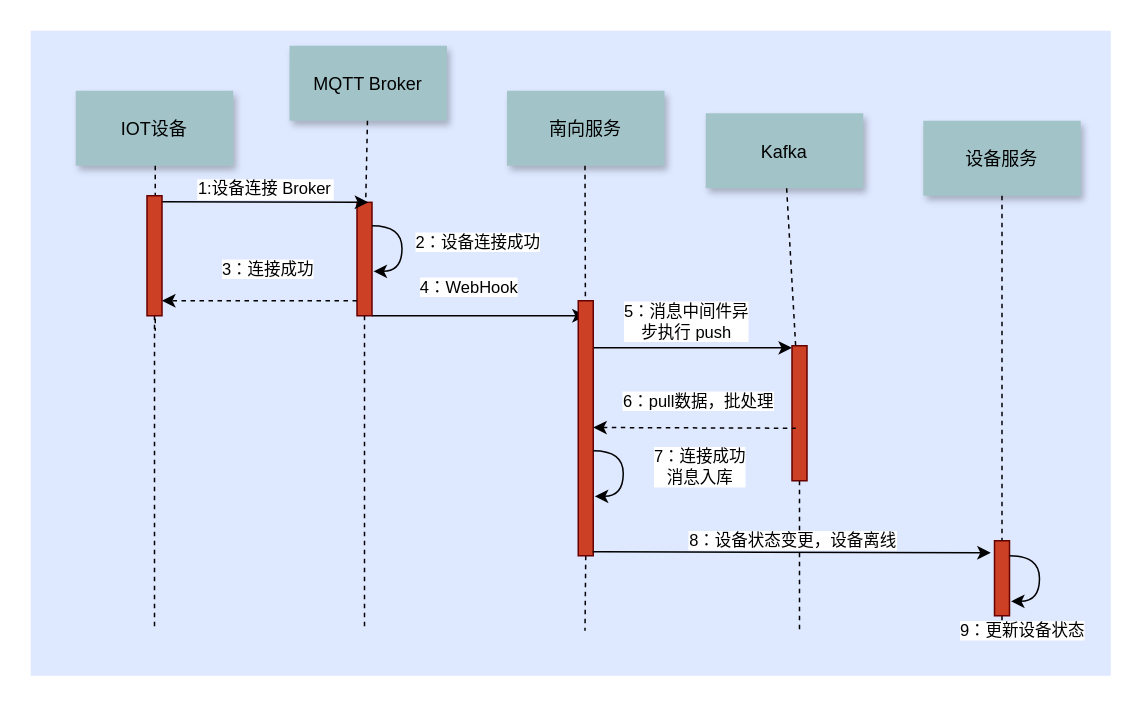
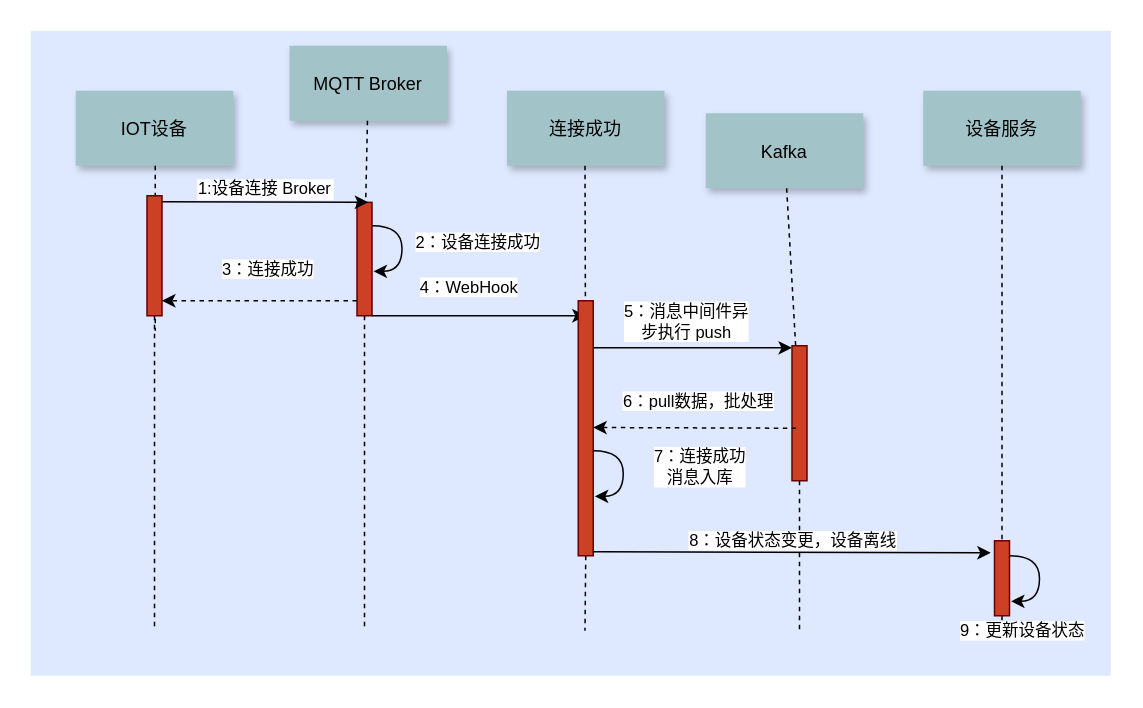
node "南向服务": label "南向服务" -> "连接成功"
node "设备服务": moved (1002, 158) -> (1002, 128)
